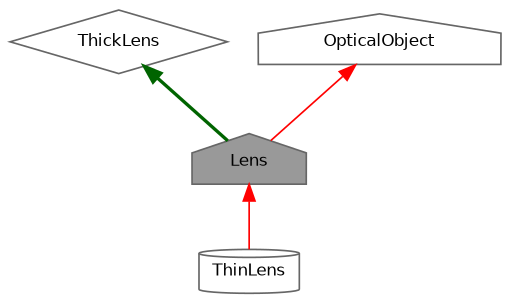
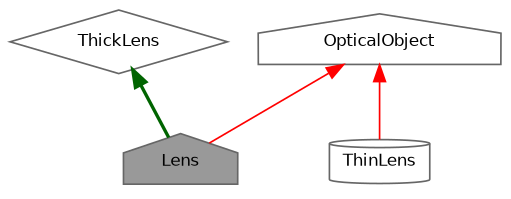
edge "ThinLens" -> "Lens": now "ThinLens" -> "OpticalObject"
